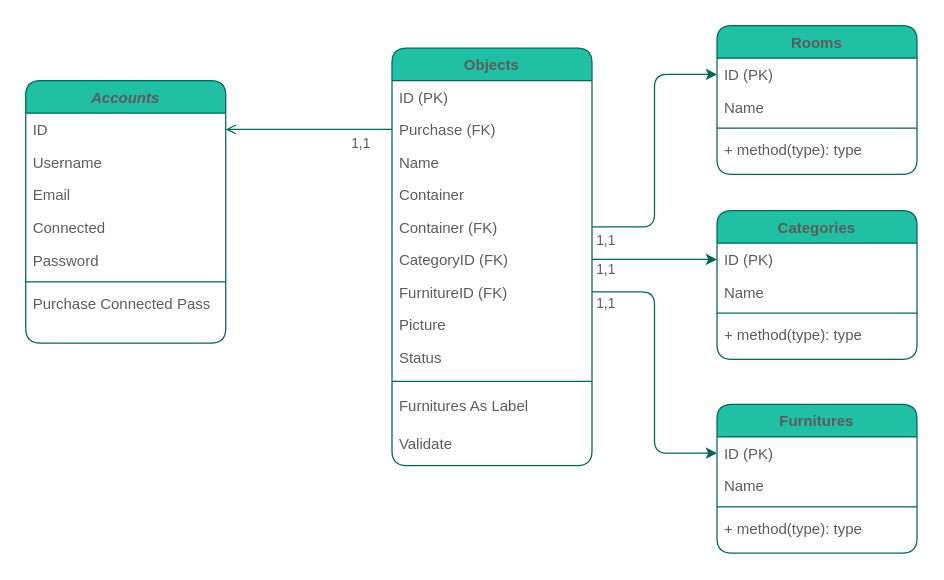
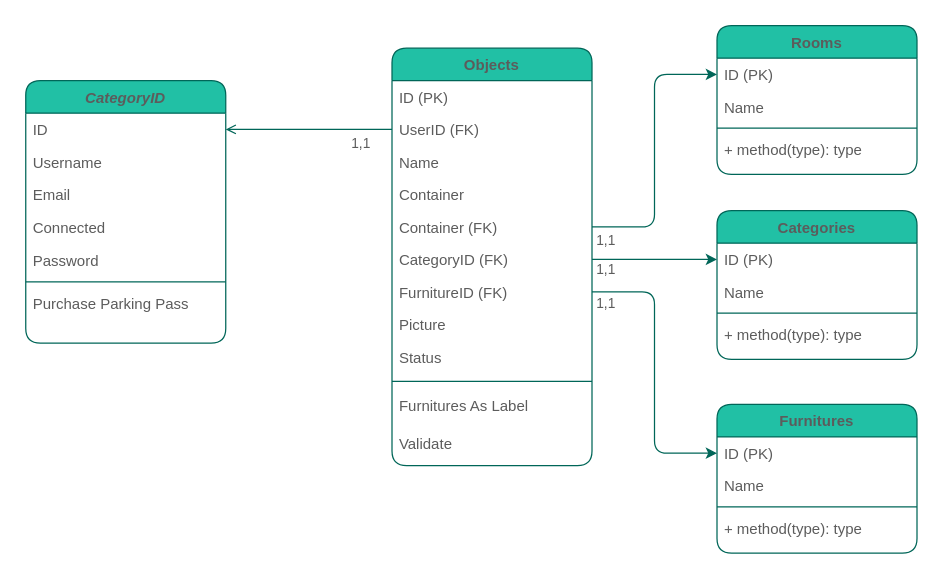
node "Accounts": label "Accounts" -> "CategoryID"
node "Purchase (FK)": label "Purchase (FK)" -> "UserID (FK)"
node "Purchase Connected Pass": label "Purchase Connected Pass" -> "Purchase Parking Pass"
